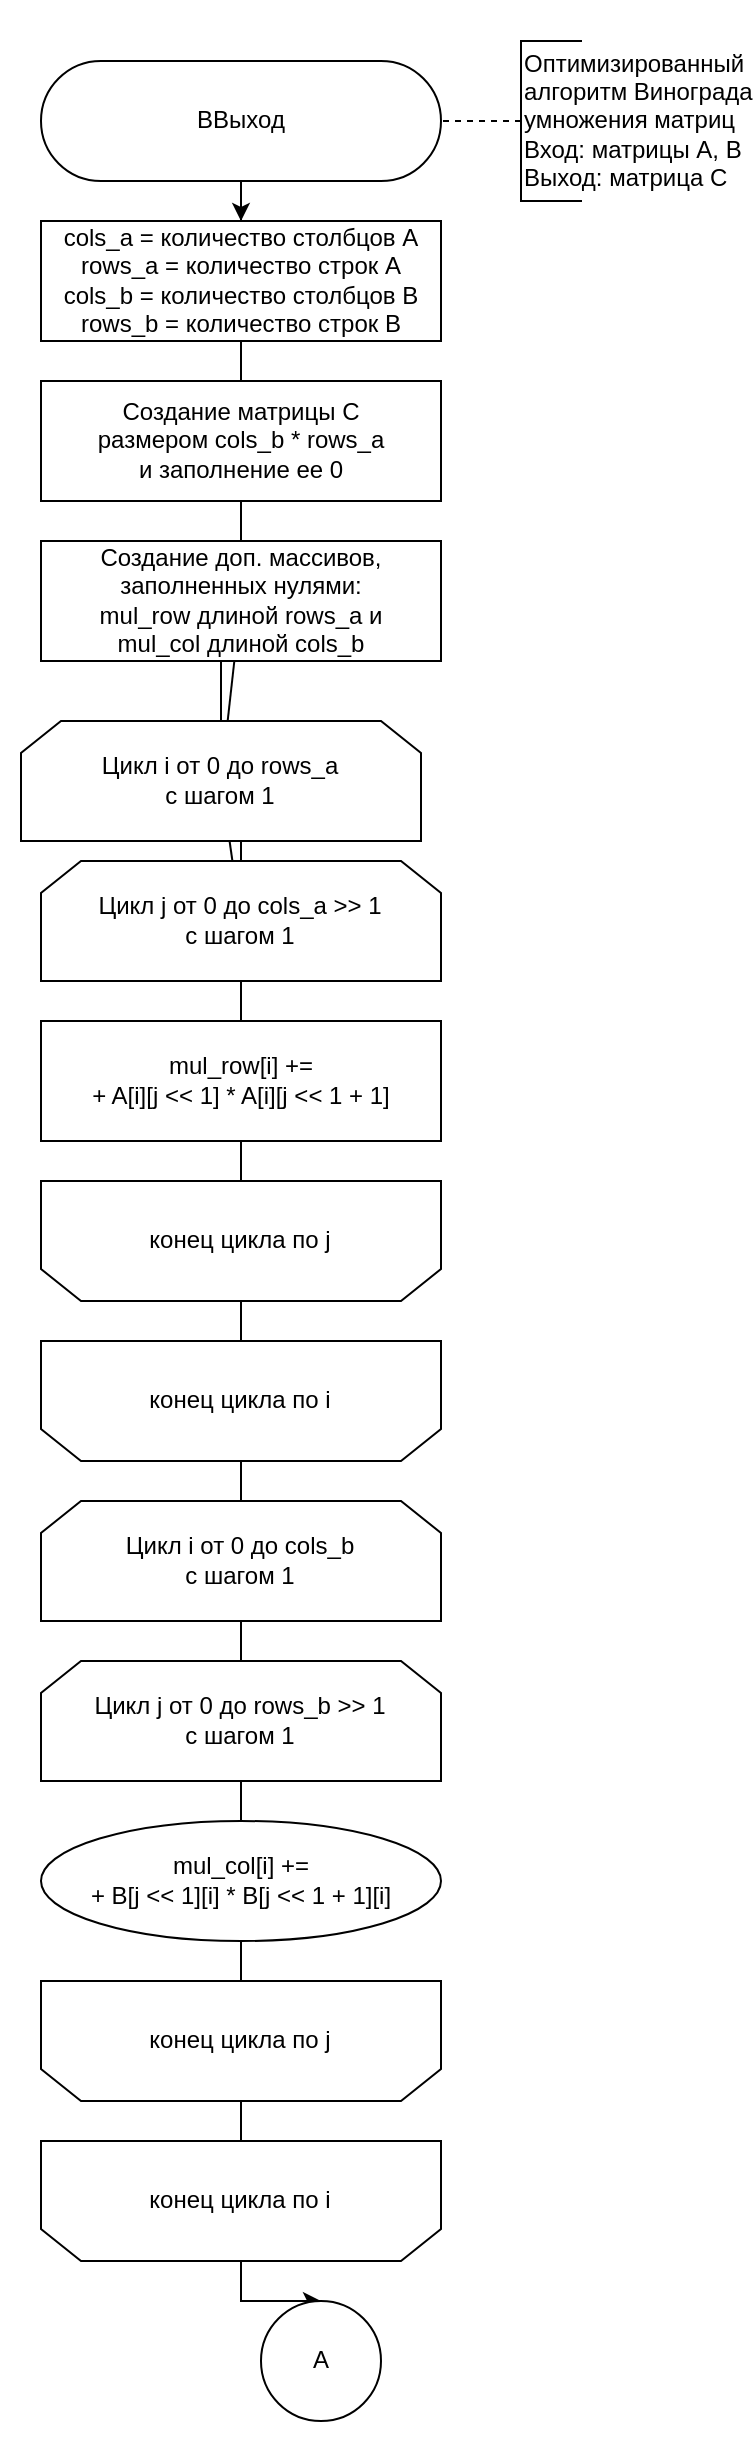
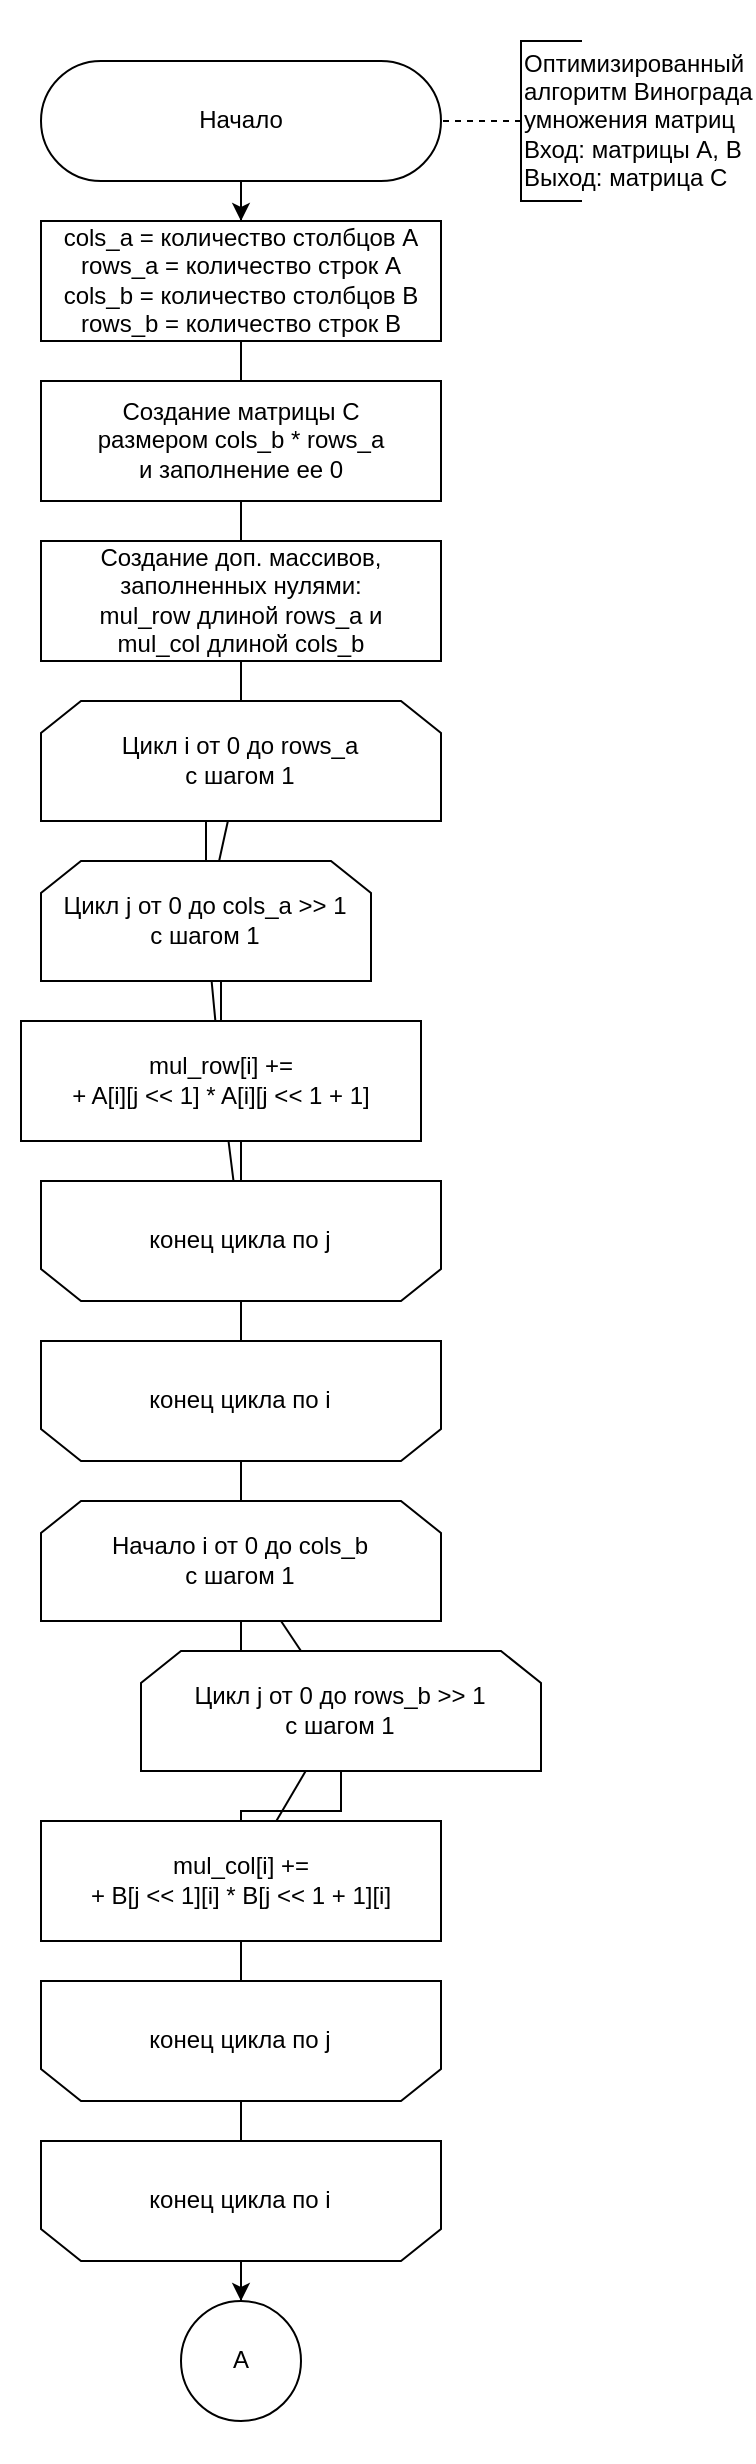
node "BВыход": label "BВыход" -> "Начало"
node "Цикл i от 0 до rows_a с шагом 1": moved (221, 781) -> (241, 761)
node "Цикл j от 0 до cols_a >> 1 с шагом 1": size 400x120 -> 330x120
node "mul_row[i] += + A[i][j << 1] * A[i][j << 1 + 1]": moved (241, 1081) -> (221, 1081)
node "Цикл i от 0 до cols_b с шагом 1": label "Цикл i от 0 до cols_b с шагом 1" -> "Начало i от 0 до cols_b с шагом 1"
node "Цикл j от 0 до rows_b >> 1 с шагом 1": moved (241, 1721) -> (341, 1711)
node "mul_col[i] += + B[j << 1][i] * B[j << 1 + 1][i]": shape ellipse -> rectangle
node "A": moved (321, 2361) -> (241, 2361)
